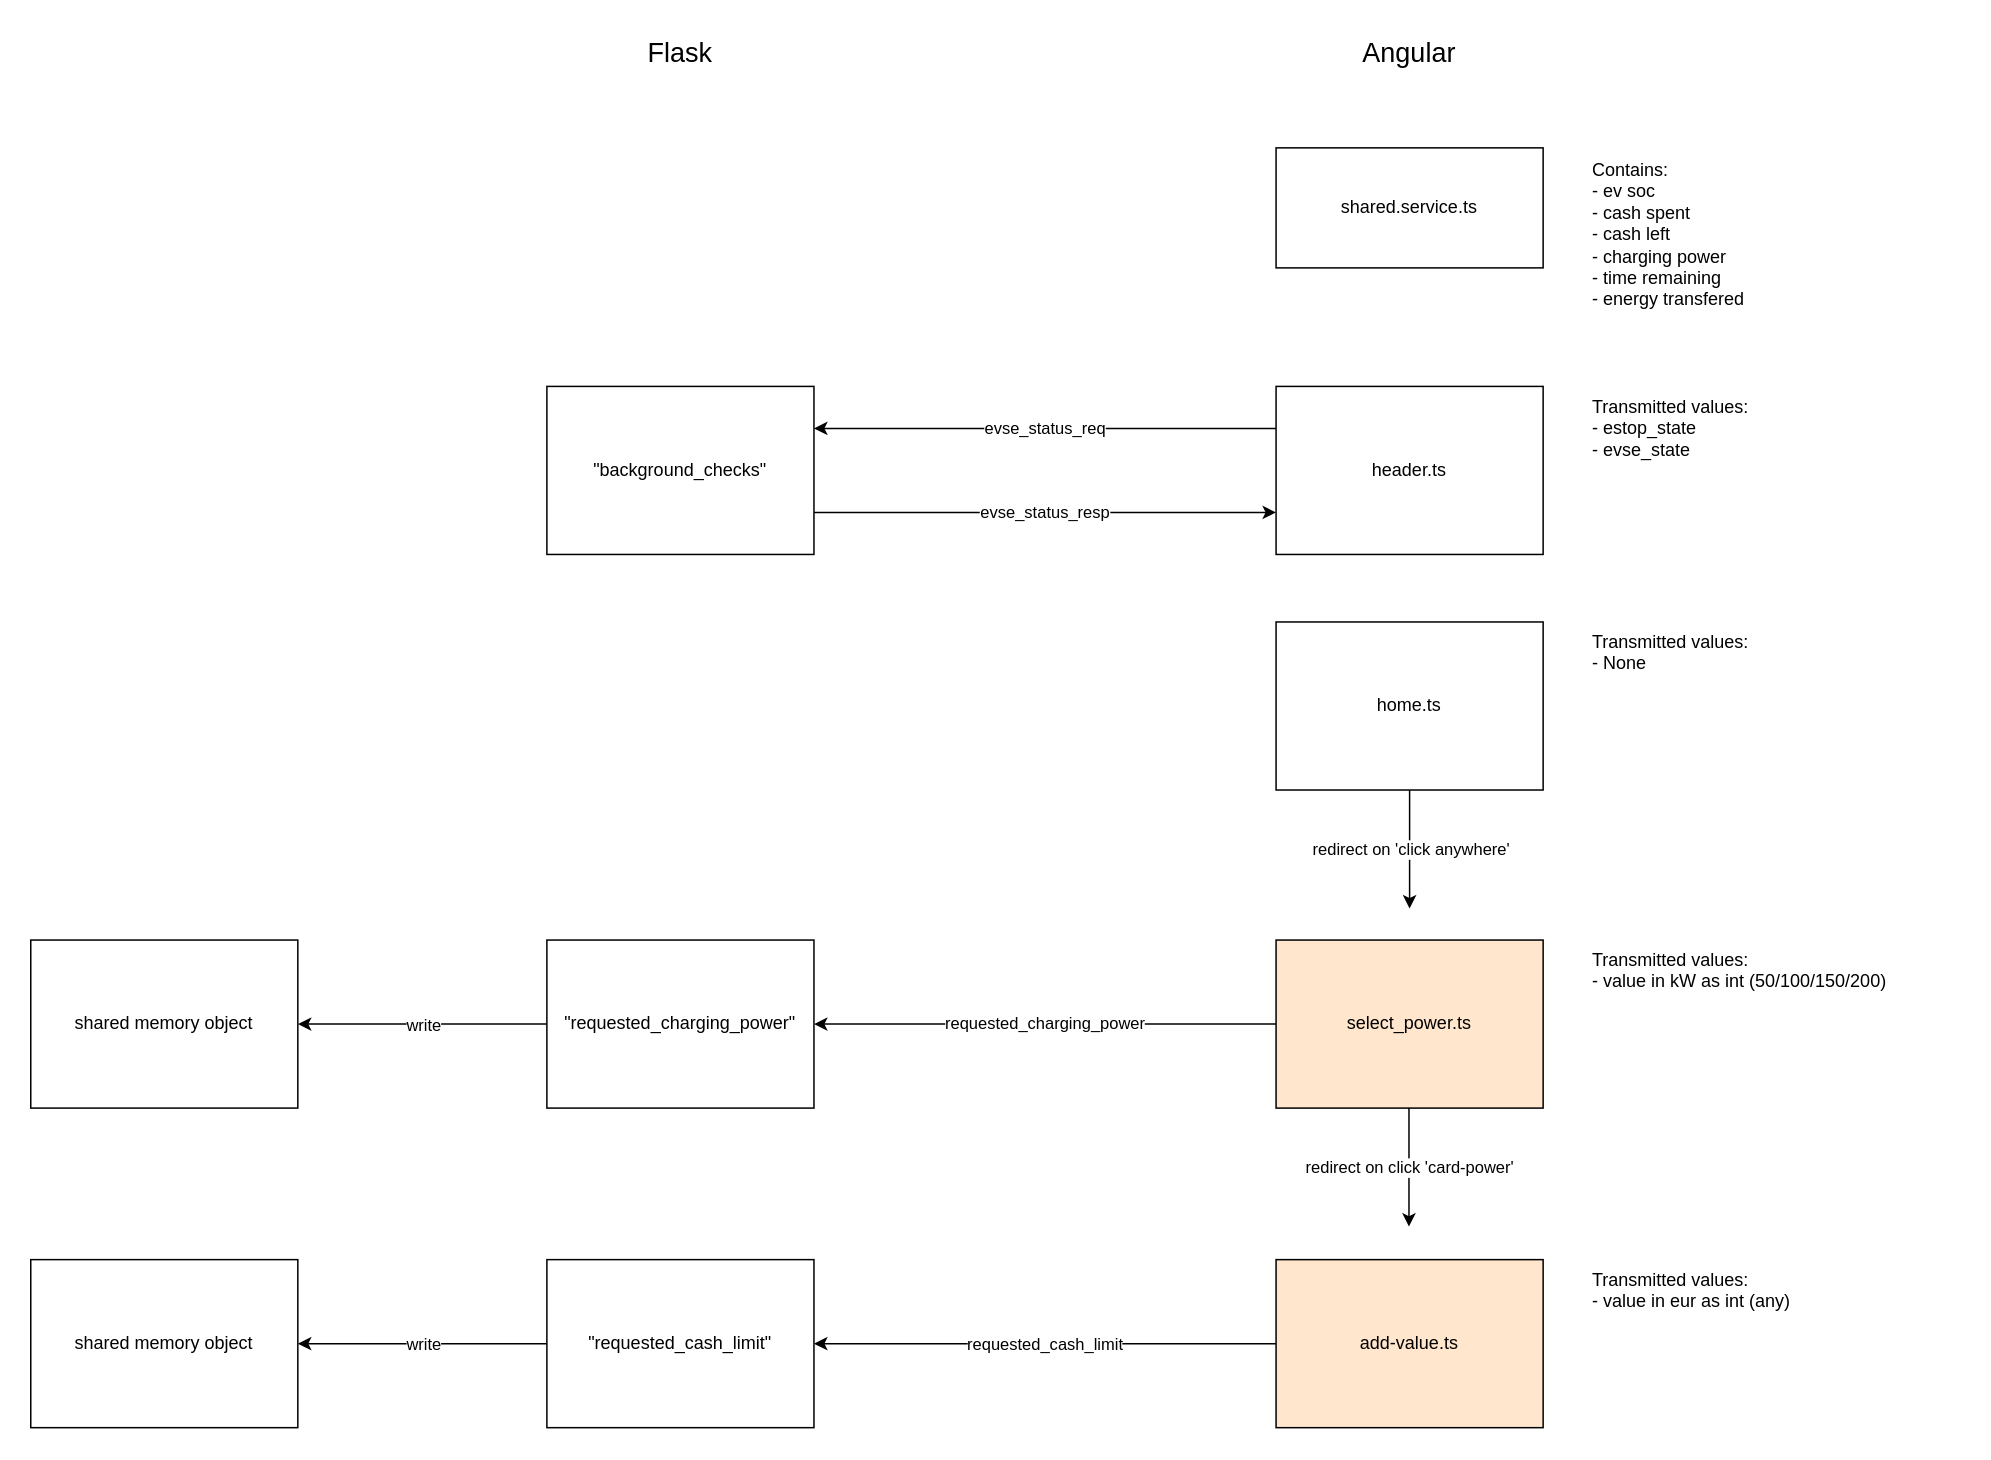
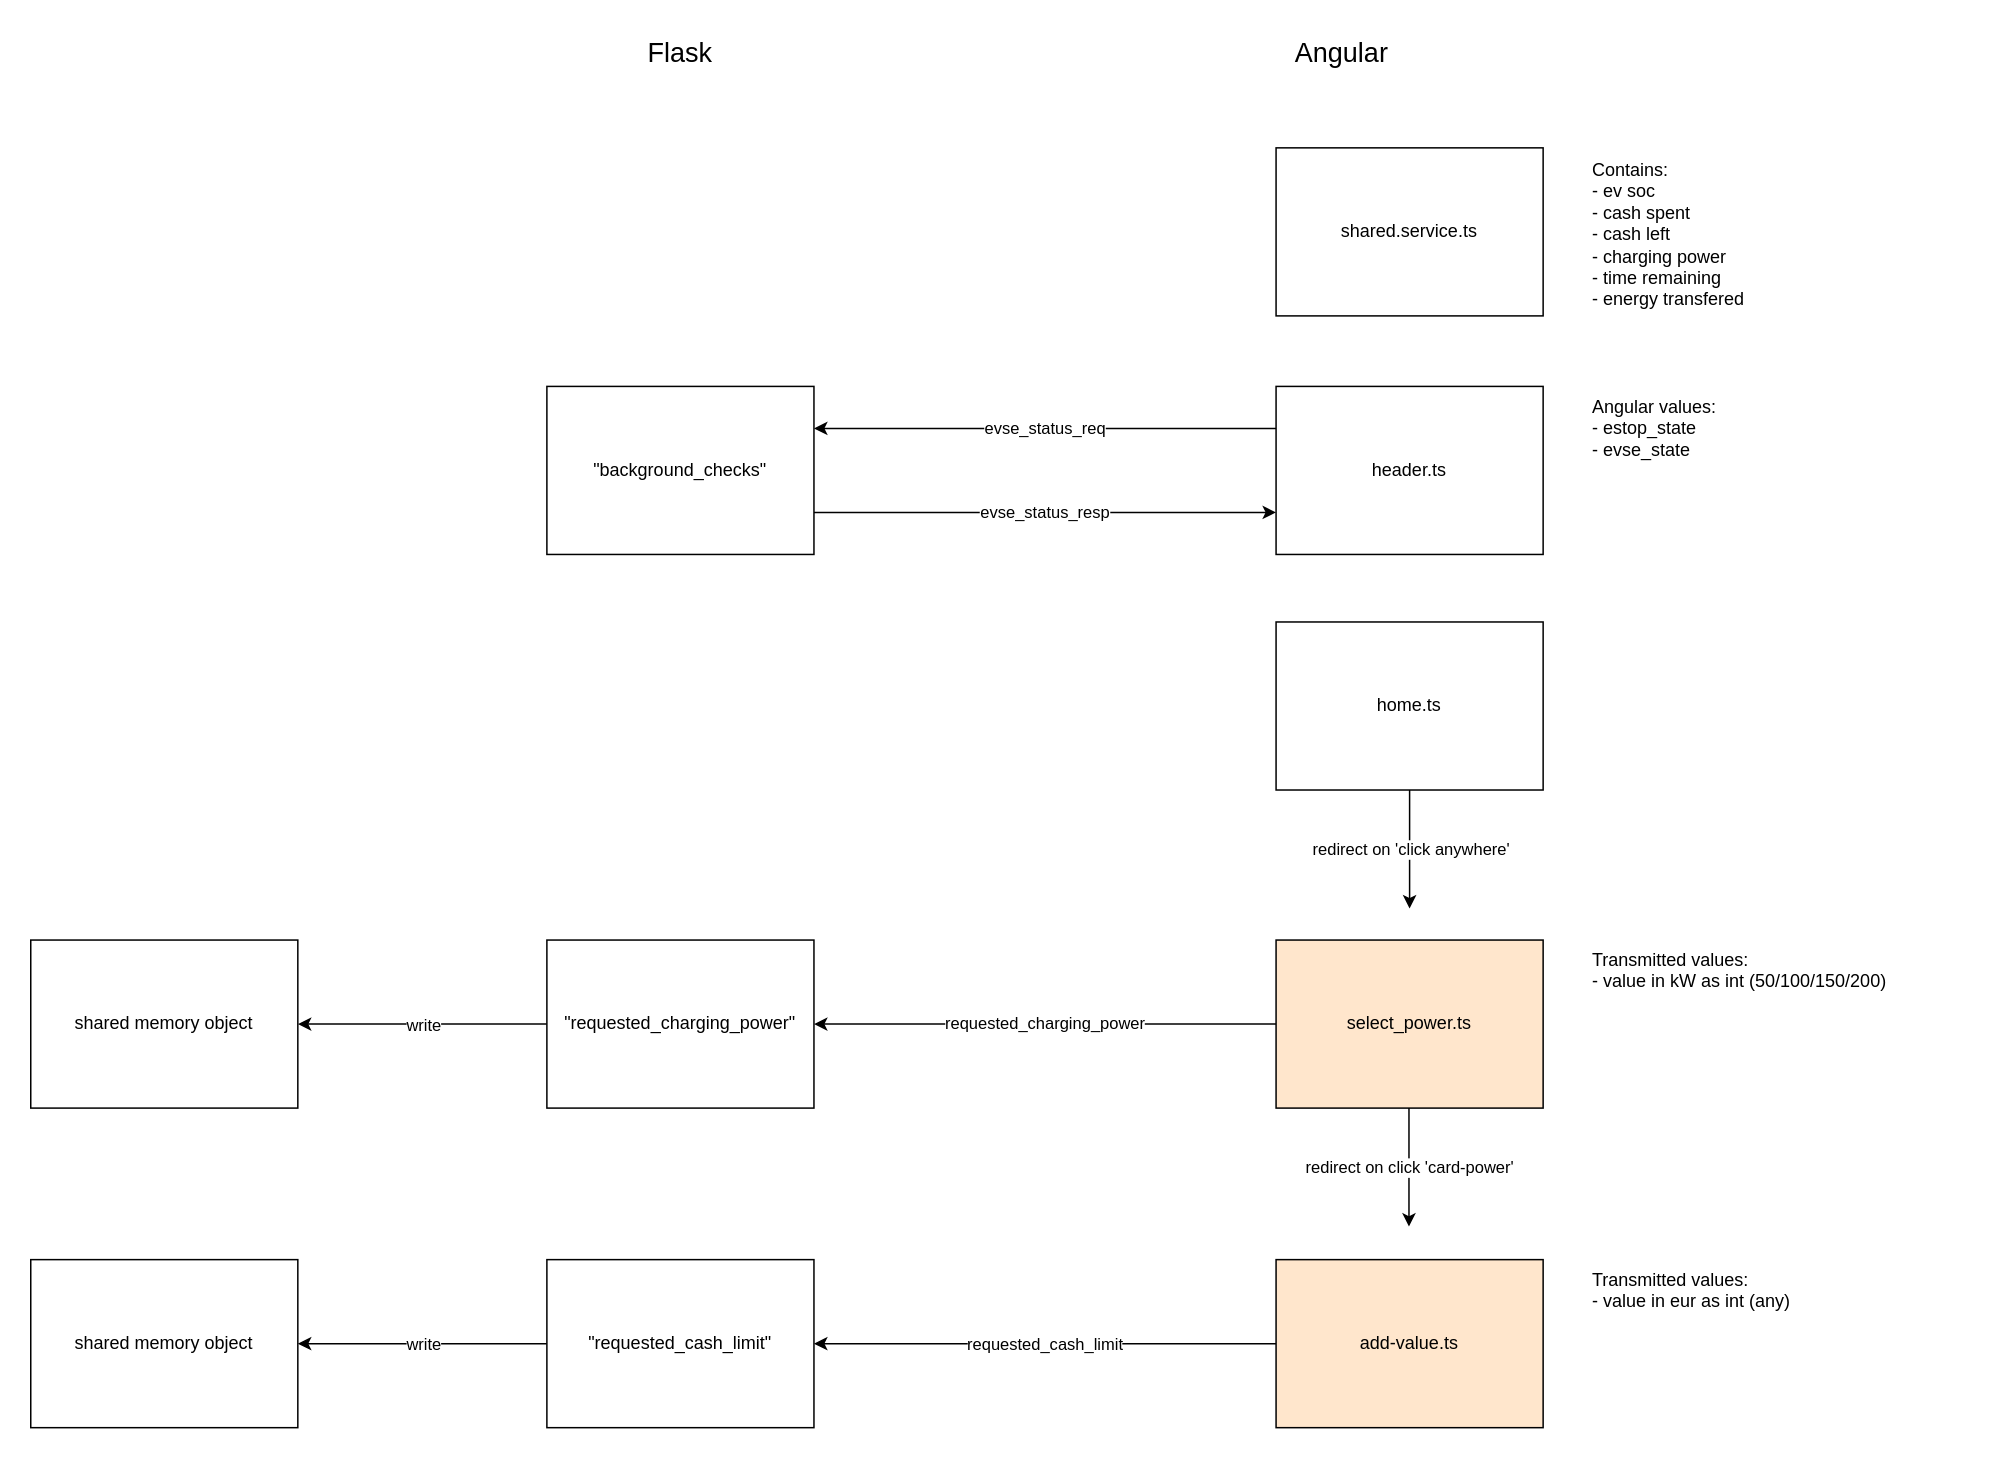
node "Angular": moved (1409, 53) -> (1342, 53)
node "shared.service.ts": size 267x120 -> 267x168
node "Transmitted values: - estop_state - evse_state": label "Transmitted values: - estop_state - evse_state" -> "Angular values: - estop_state - evse_state"
node "Transmitted values: - None": removed
